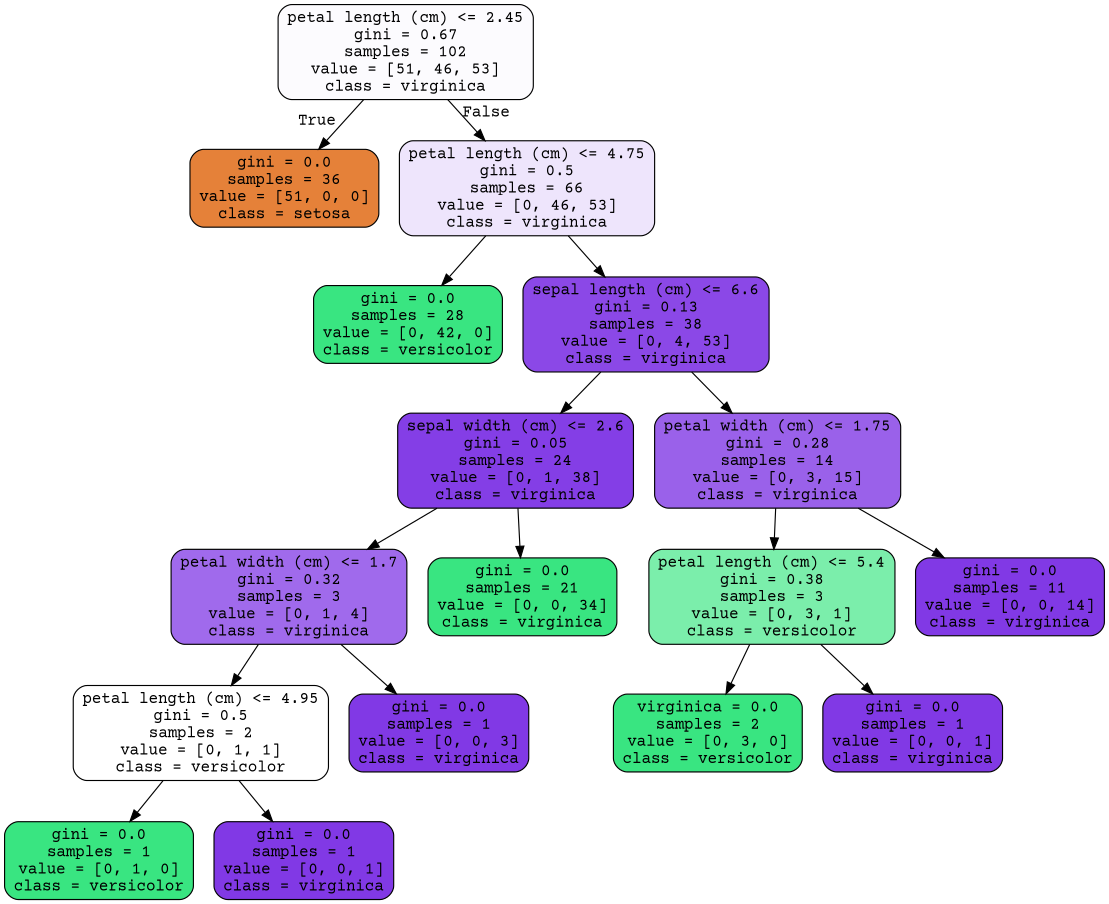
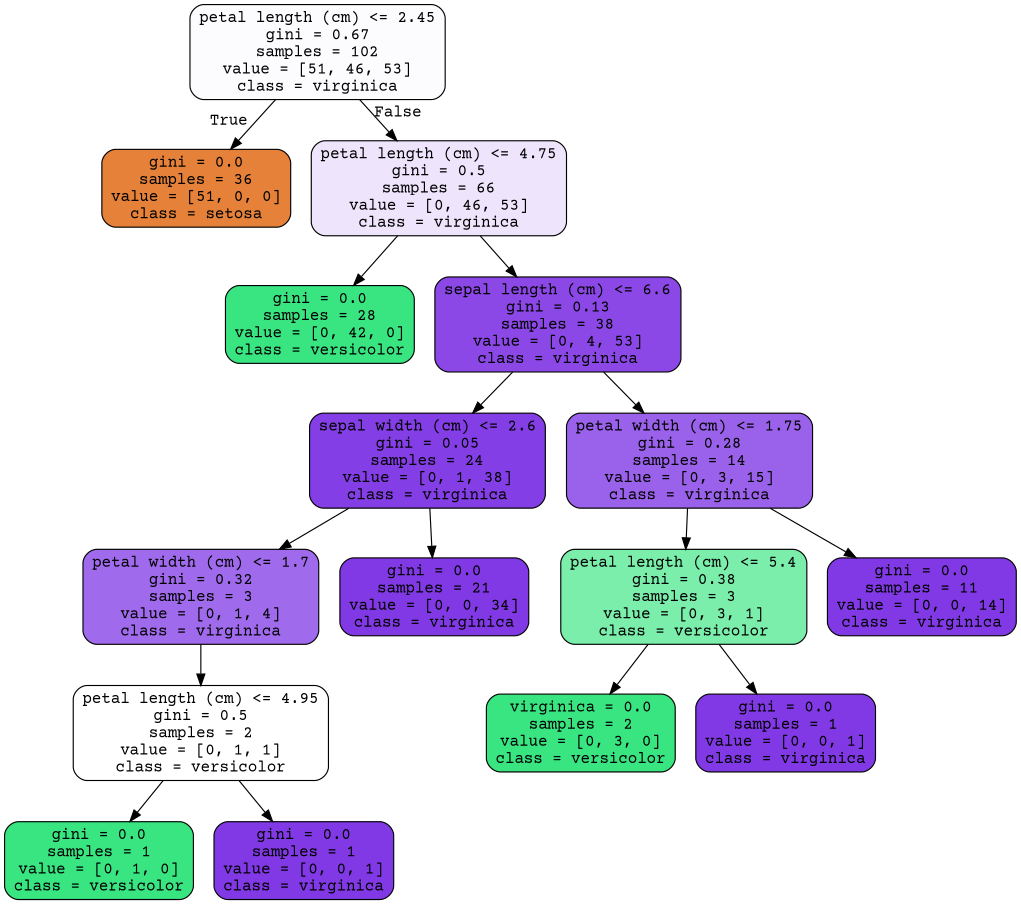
node "gini = 0.0 samples = 21 value = [0, 0, 34] class = virginica": fillcolor #39e581 -> #8139e5
node "gini = 0.0 samples = 1 value = [0, 0, 3] class = virginica": removed
